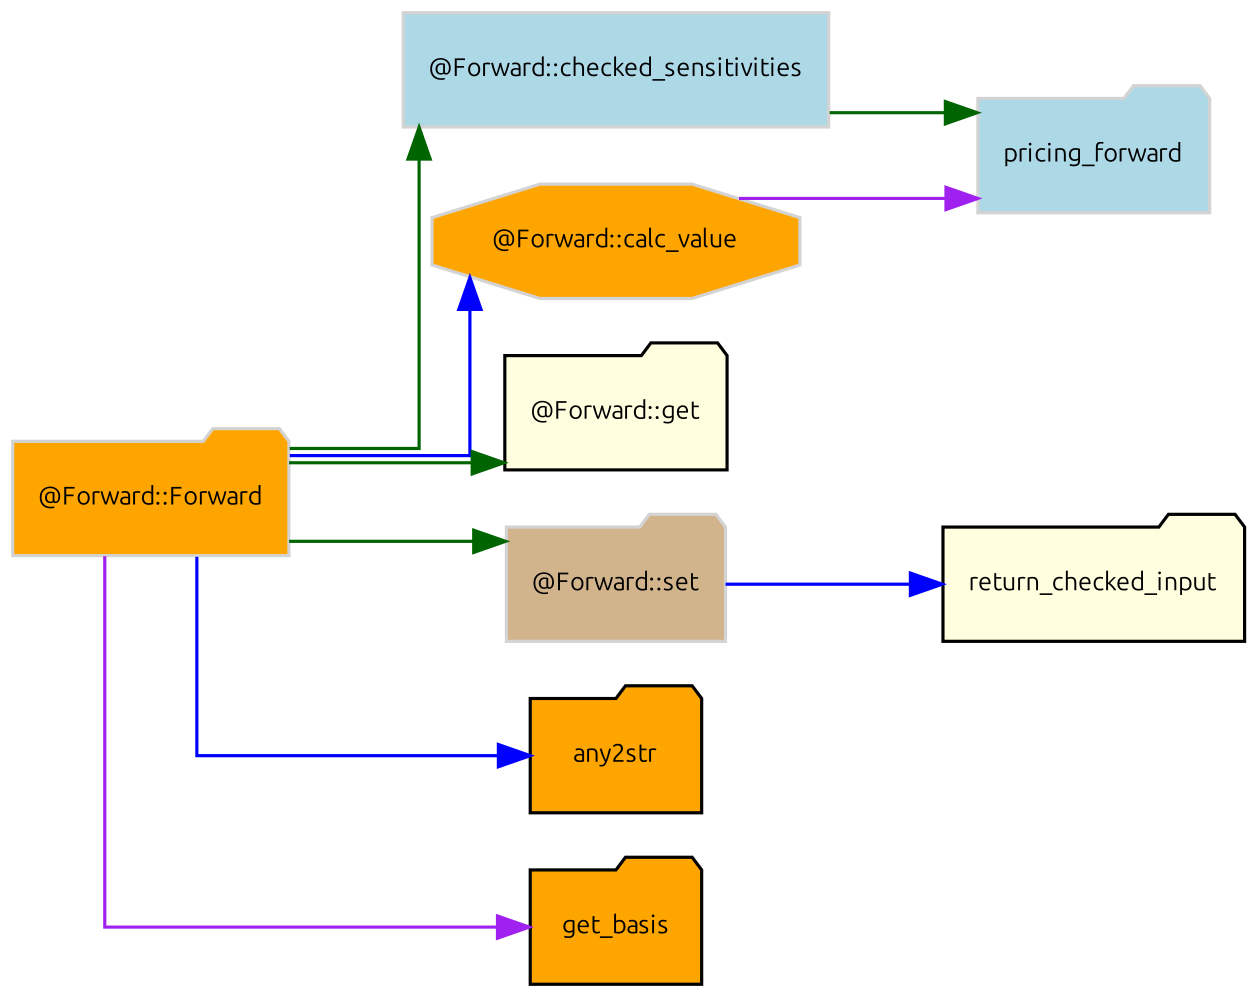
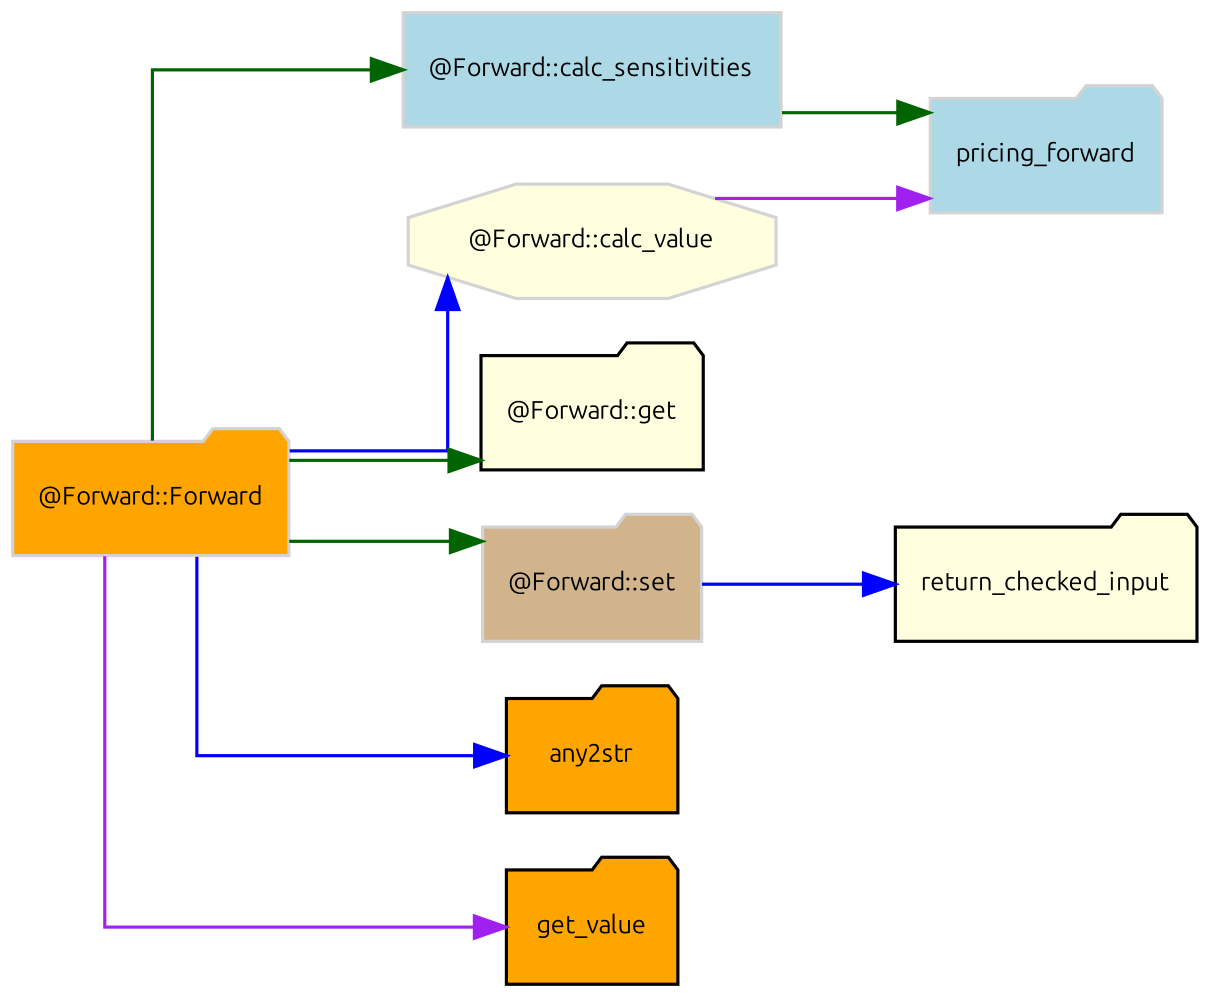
node "@Forward::checked_sensitivities": label "@Forward::checked_sensitivities" -> "@Forward::calc_sensitivities"
node "@Forward::calc_value": fillcolor orange -> lightyellow
node "get_basis": label "get_basis" -> "get_value"
